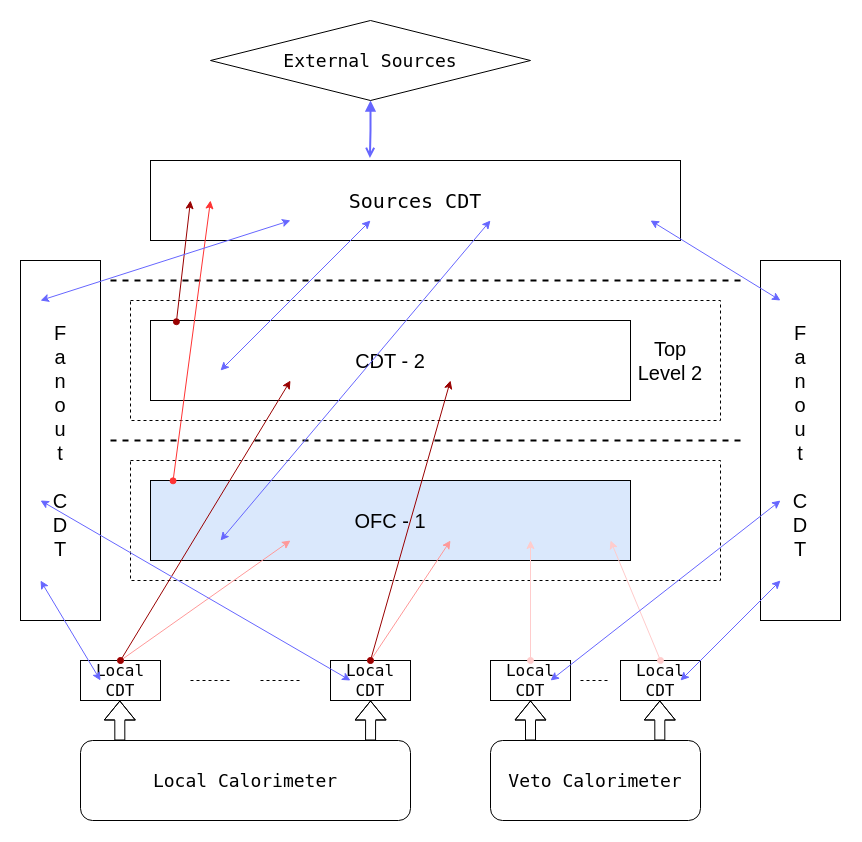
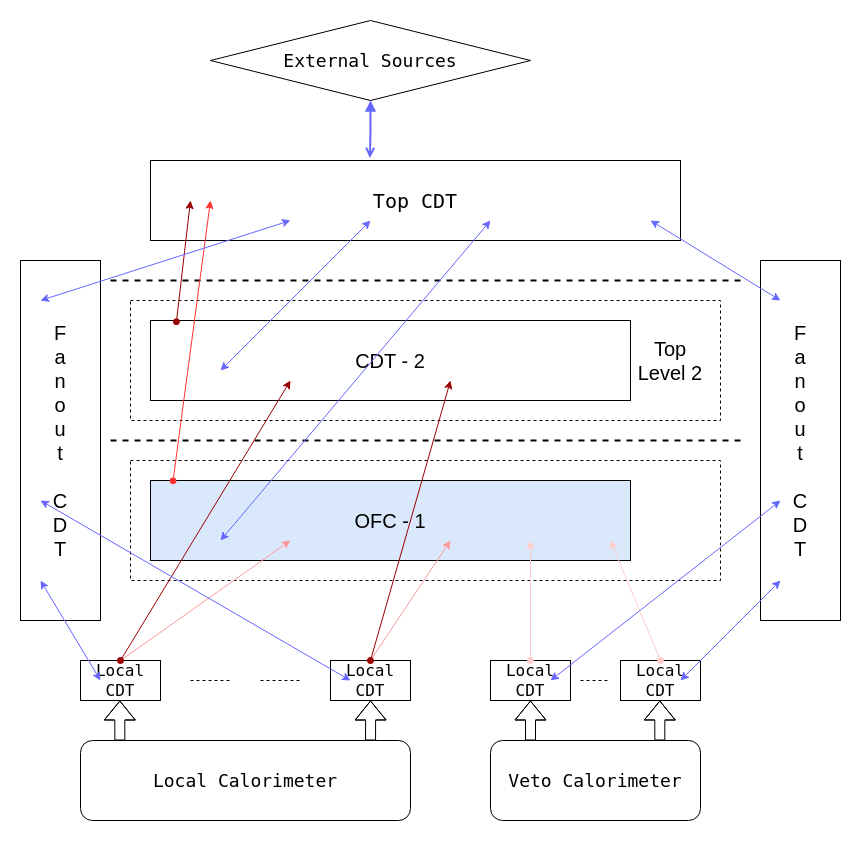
node "Sources CDT": label "Sources CDT" -> "Top CDT"
